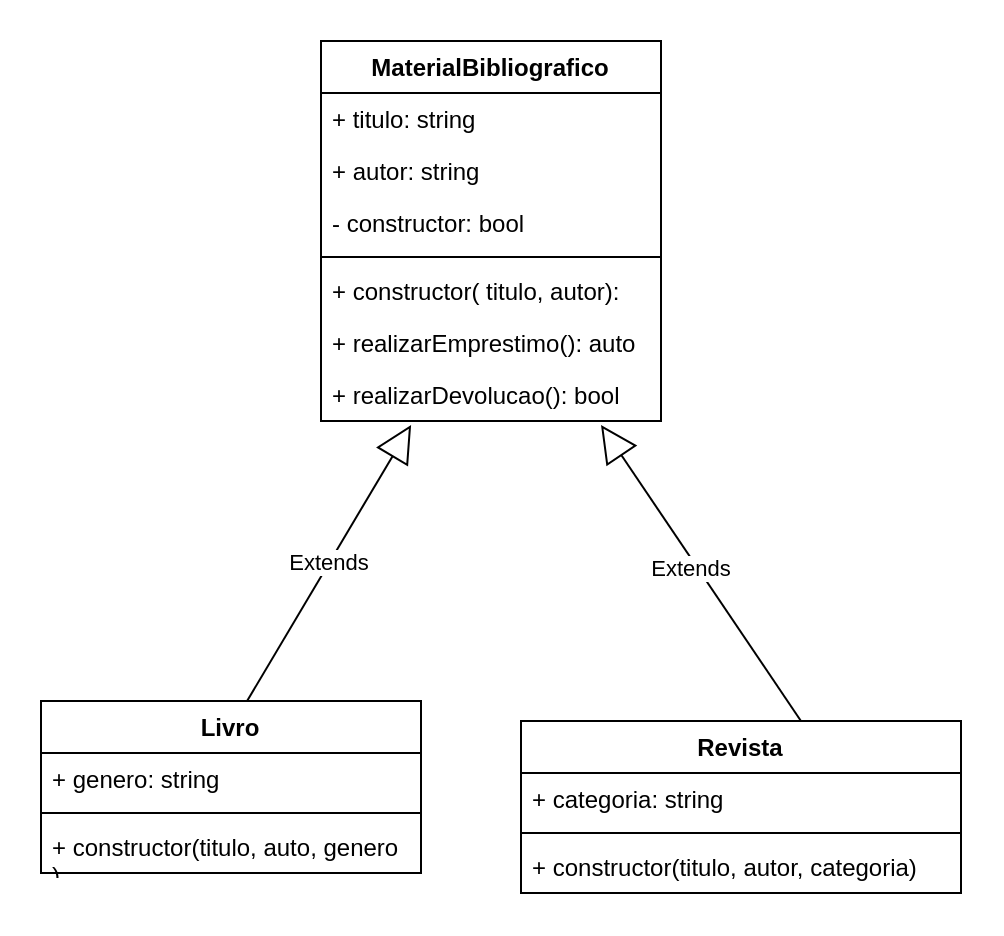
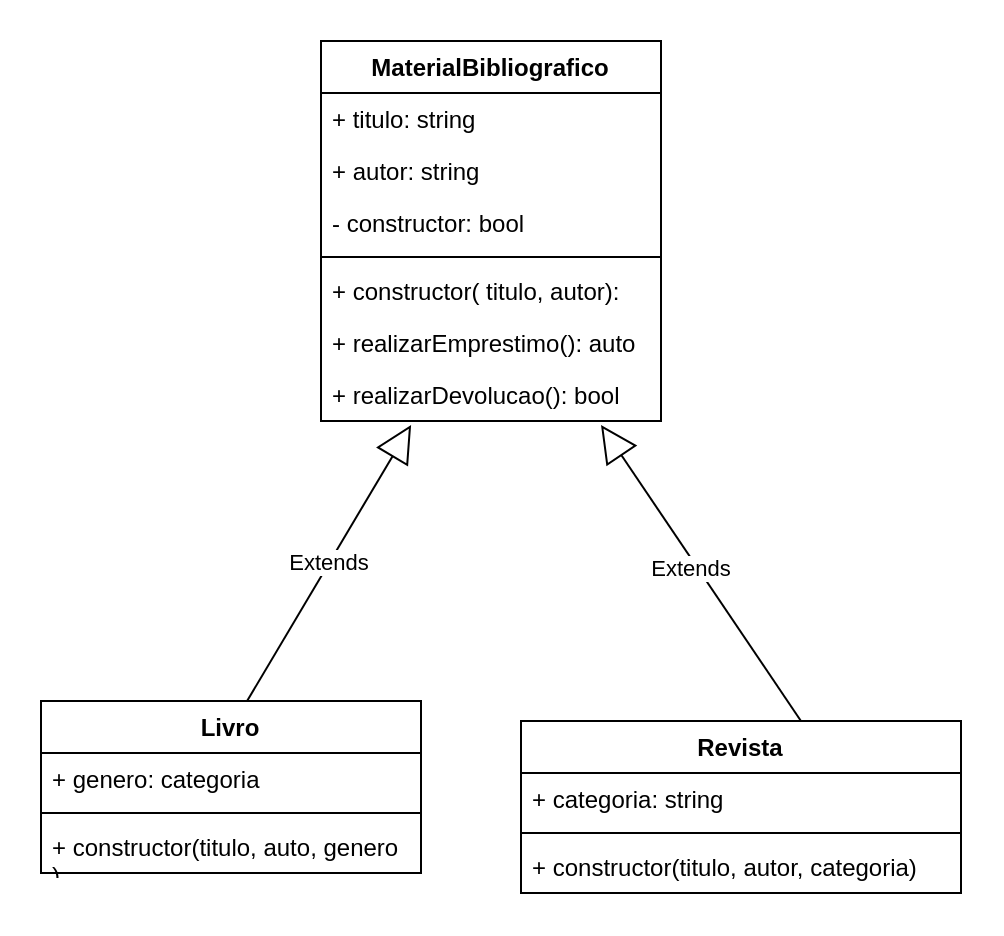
node "+ genero: string": label "+ genero: string" -> "+ genero: categoria"
